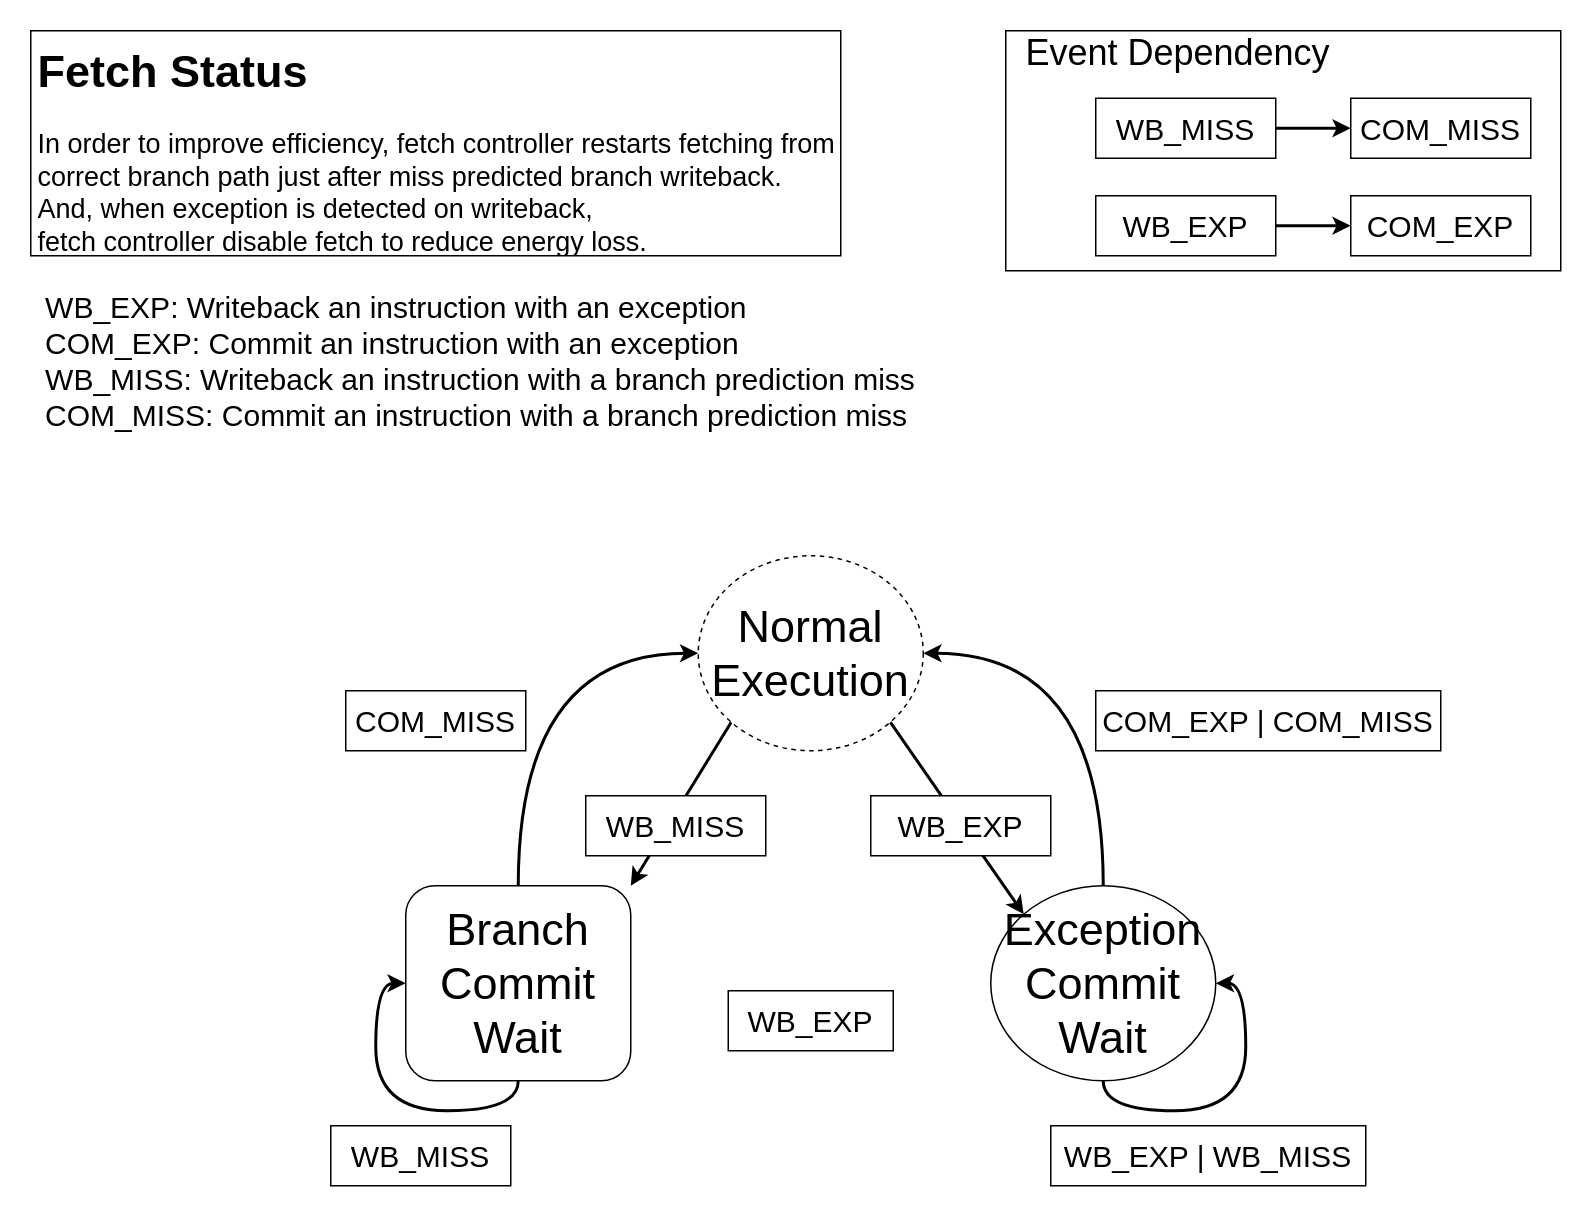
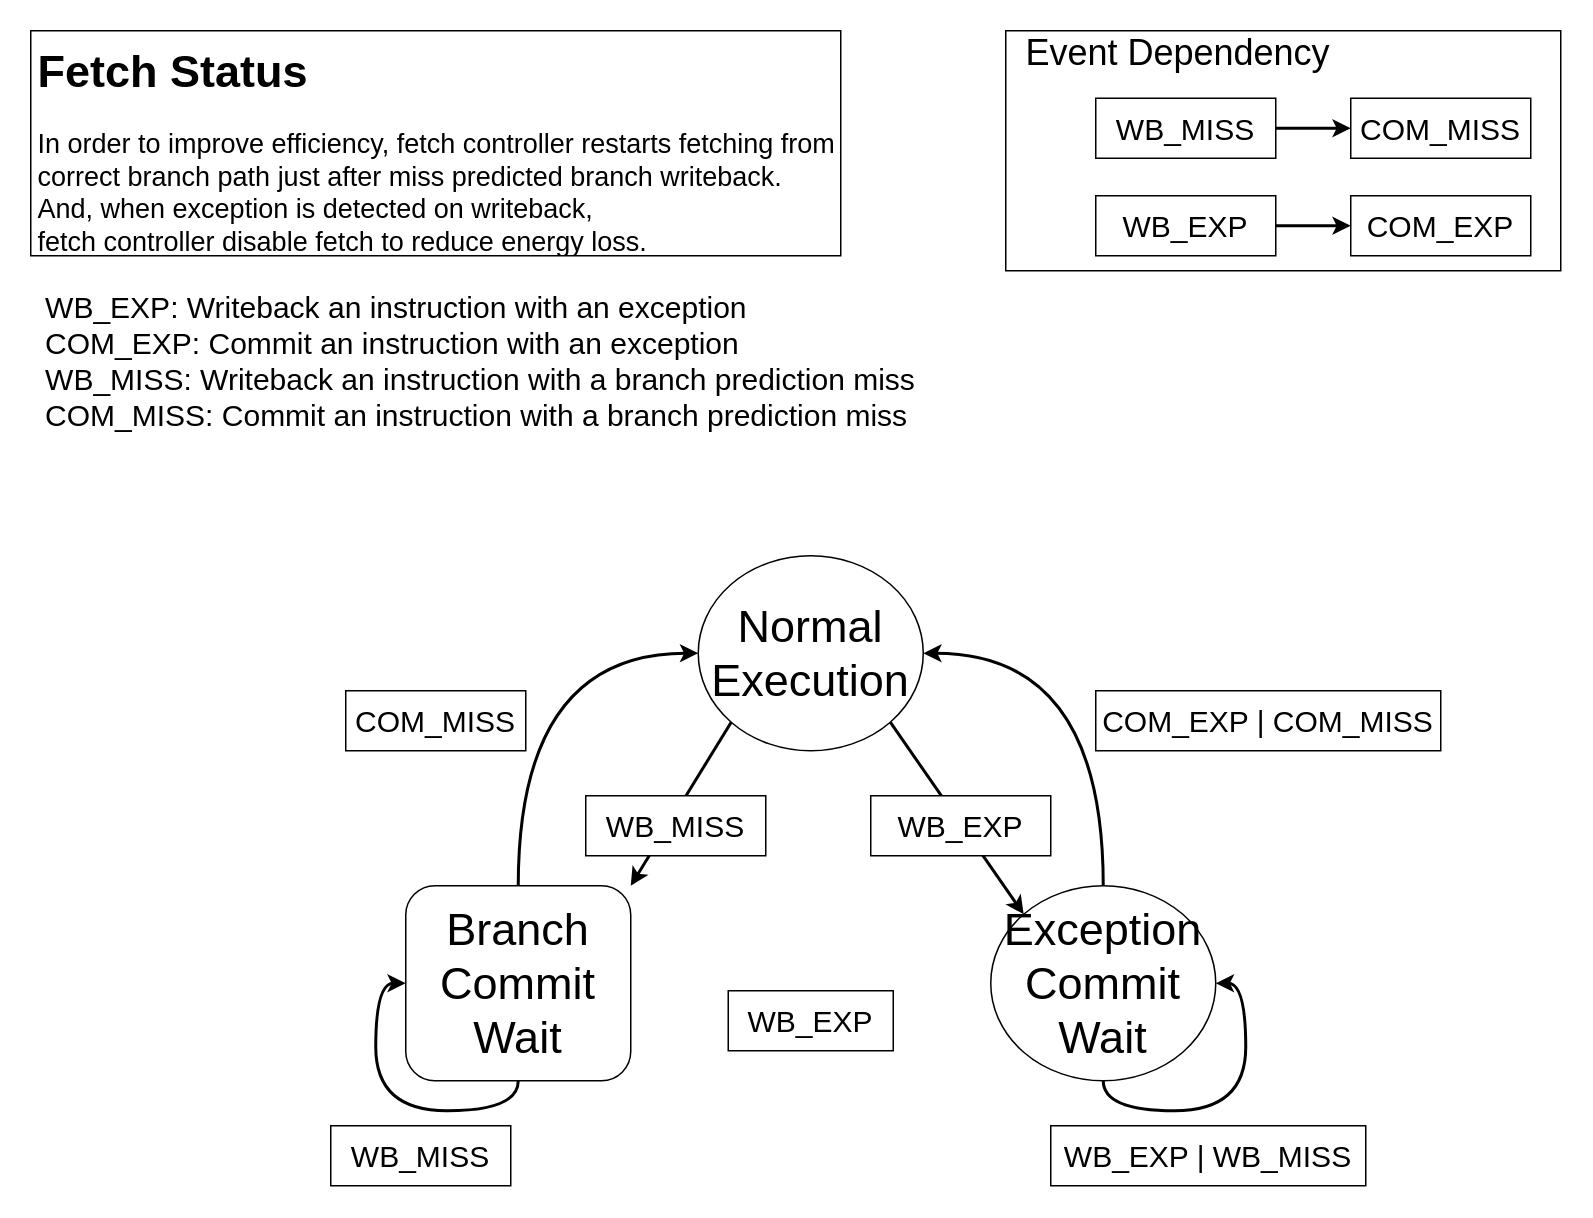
node "Normal Execution": style dashed -> solid
